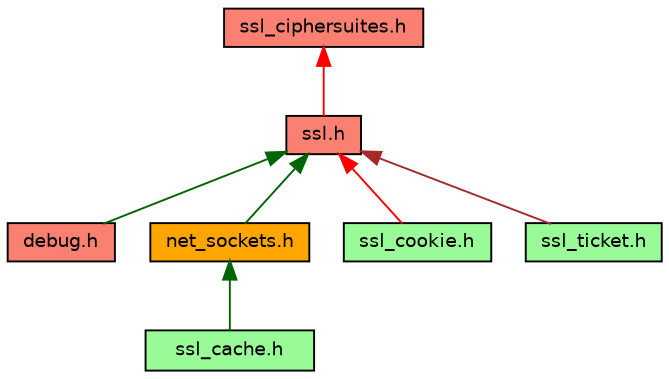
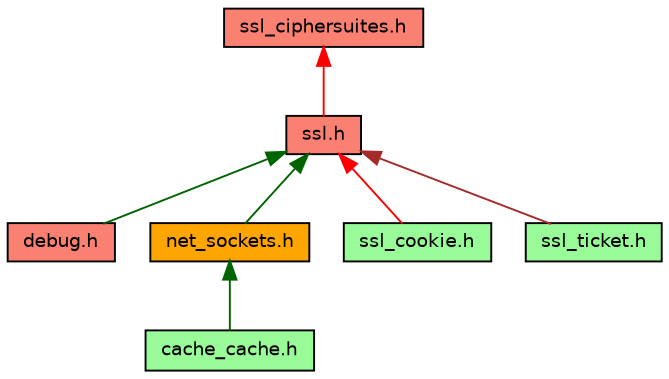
node "ssl_cache.h": label "ssl_cache.h" -> "cache_cache.h"
